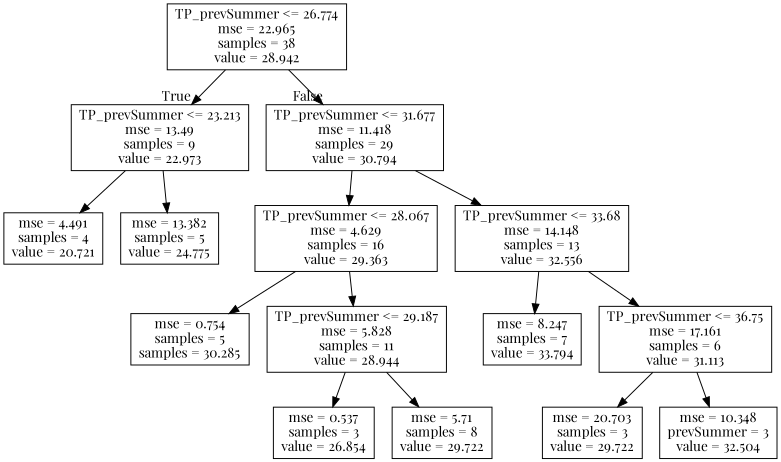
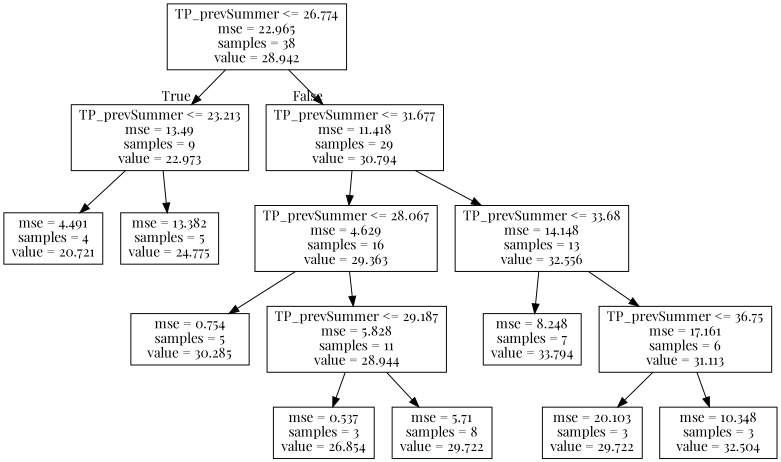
node "mse = 0.754 samples = 5 samples = 30.285": label "mse = 0.754 samples = 5 samples = 30.285" -> "mse = 0.754 samples = 5 value = 30.285"
node "mse = 8.247 samples = 7 value = 33.794": label "mse = 8.247 samples = 7 value = 33.794" -> "mse = 8.248 samples = 7 value = 33.794"
node "mse = 20.703 samples = 3 value = 29.722": label "mse = 20.703 samples = 3 value = 29.722" -> "mse = 20.103 samples = 3 value = 29.722"
node "mse = 10.348 prevSummer = 3 value = 32.504": label "mse = 10.348 prevSummer = 3 value = 32.504" -> "mse = 10.348 samples = 3 value = 32.504"
